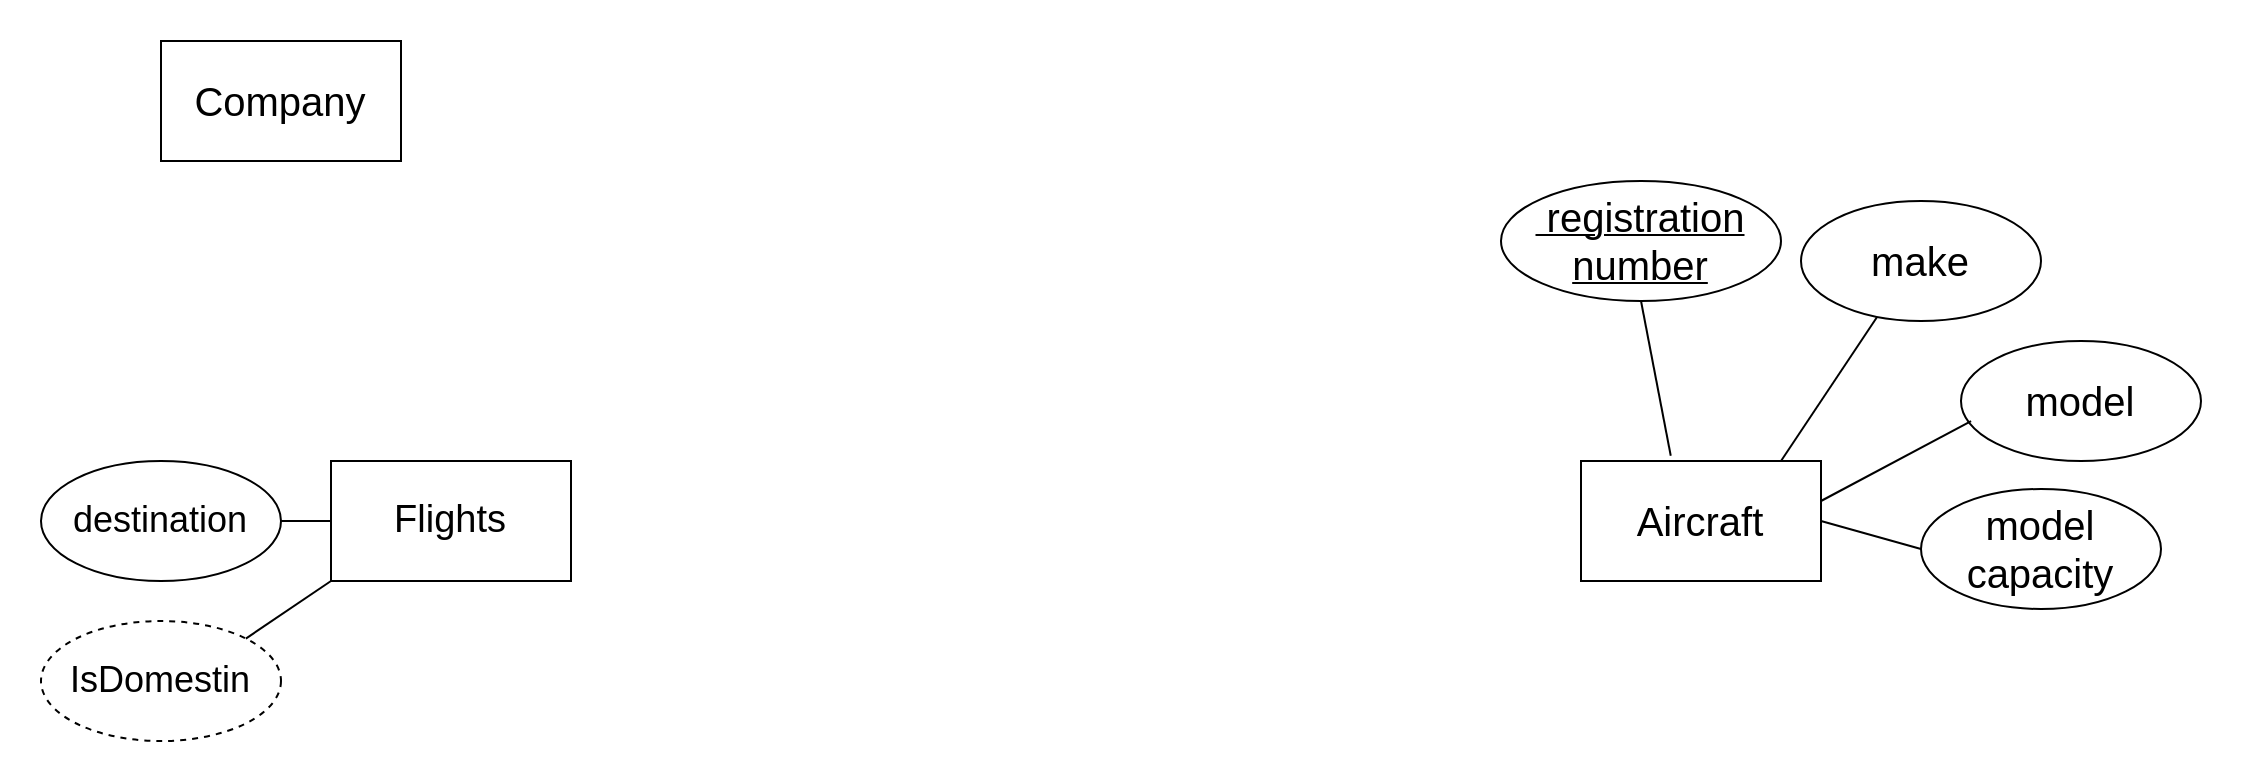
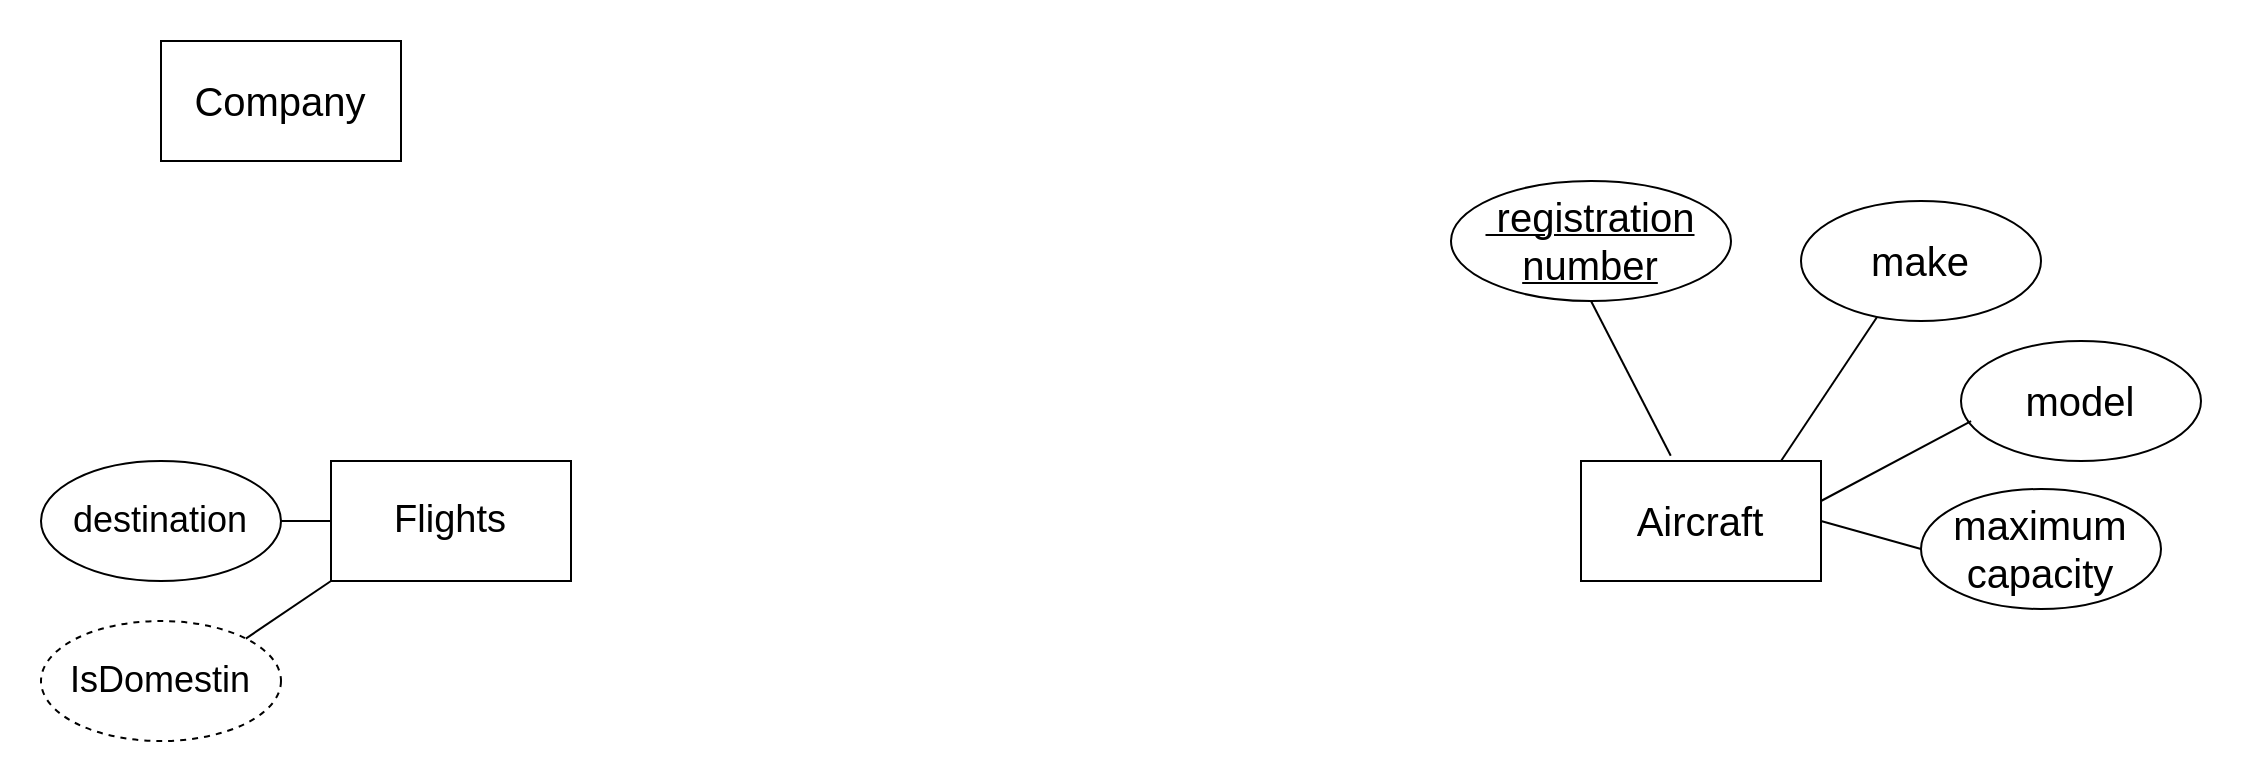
node "registration number": moved (1641, 241) -> (1591, 241)
node "model capacity": label "model capacity" -> "maximum capacity"
